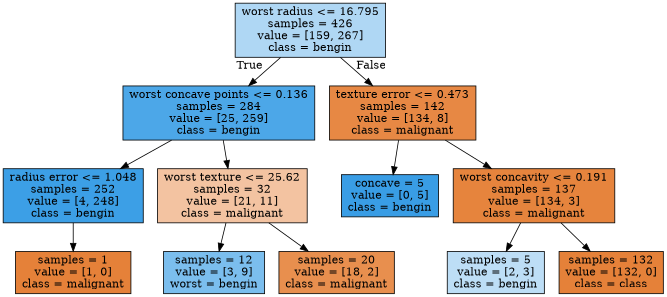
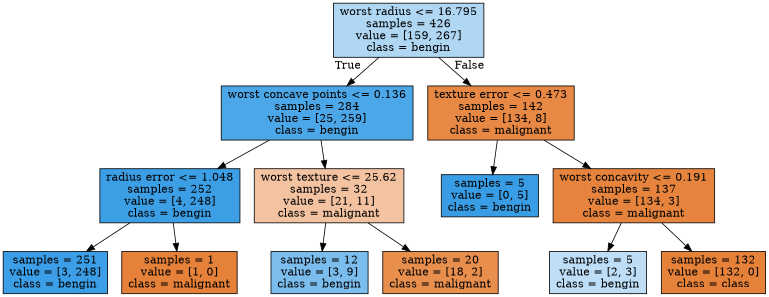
node "concave = 5 value = [0, 5] class = bengin": label "concave = 5 value = [0, 5] class = bengin" -> "samples = 5 value = [0, 5] class = bengin"
node "samples = 251 value = [3, 248] class = bengin": added
node "samples = 12 value = [3, 9] worst = bengin": label "samples = 12 value = [3, 9] worst = bengin" -> "samples = 12 value = [3, 9] class = bengin"
